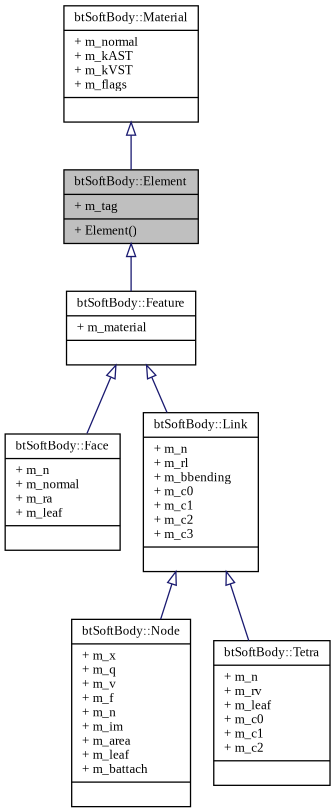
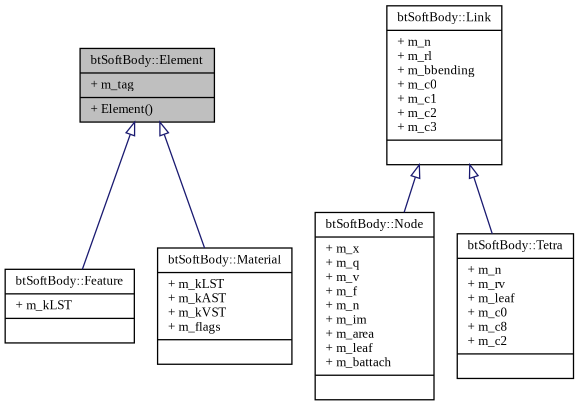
node "btSoftBody::Material": text "+ m_normal" -> "+ m_kLST"
edge "btSoftBody::Element" -> "btSoftBody::Material": reversed
node "btSoftBody::Feature": text "+ m_material" -> "+ m_kLST"
edge "btSoftBody::Link" -> "btSoftBody::Feature": removed
node "btSoftBody::Face": removed
node "btSoftBody::Tetra": text "+ m_c1" -> "+ m_c8"
